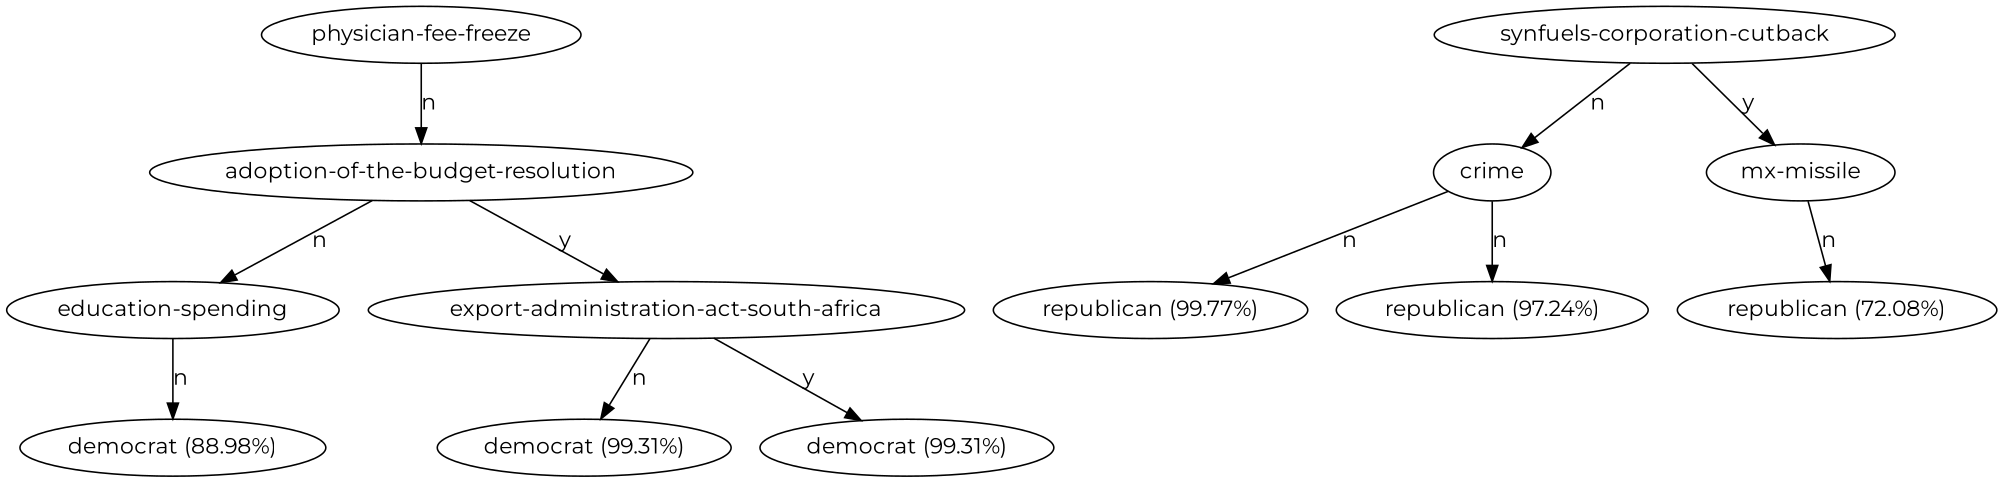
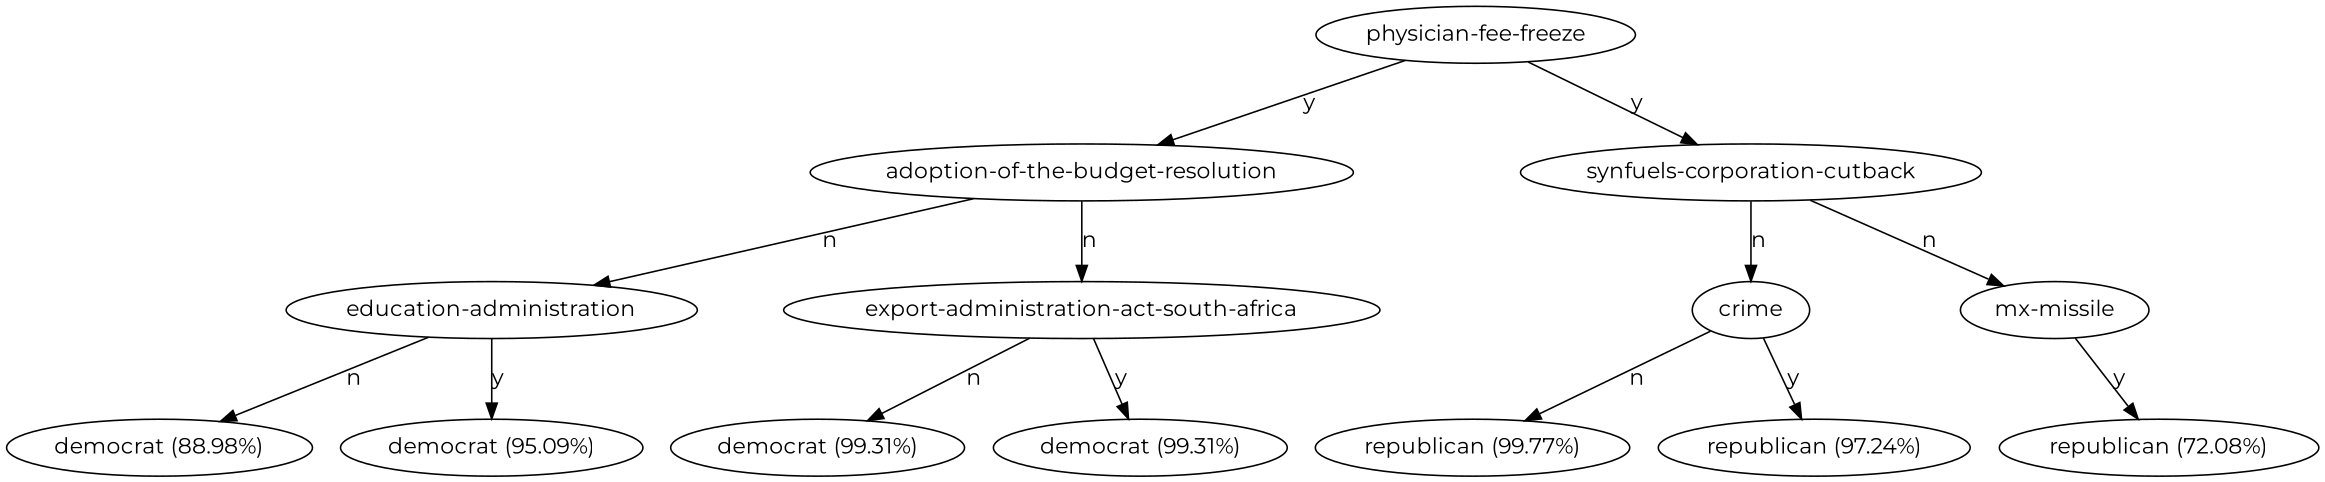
edge "physician-fee-freeze" -> "synfuels-corporation-cutback": added, label "y"
edge "physician-fee-freeze" -> "adoption-of-the-budget-resolution": label "n" -> "y"
edge "synfuels-corporation-cutback" -> "mx-missile": label "y" -> "n"
edge "adoption-of-the-budget-resolution" -> "export-administration-act-south-africa": label "y" -> "n"
edge "crime" -> "republican (97.24%)": label "n" -> "y"
edge "mx-missile" -> "republican (72.08%)": label "n" -> "y"
node "education-spending": label "education-spending" -> "education-administration"
node "democrat (95.09%)": added
